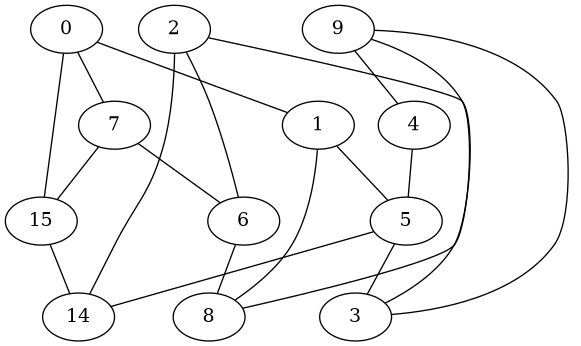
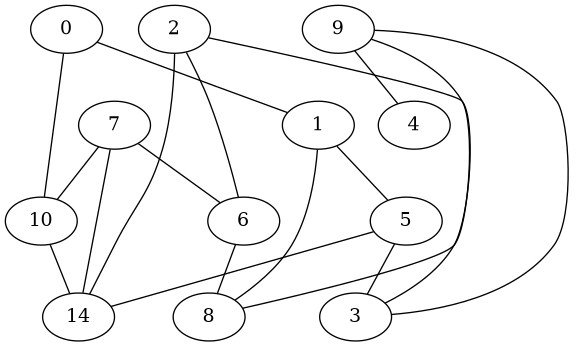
edge "0" -- "7": now "14" -- "7"
edge "4" -- "5": removed
node "15": label "15" -> "10"
